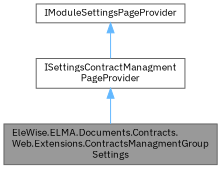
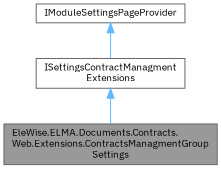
node "ISettingsContractManagment PageProvider": label "ISettingsContractManagment PageProvider" -> "ISettingsContractManagment Extensions"
